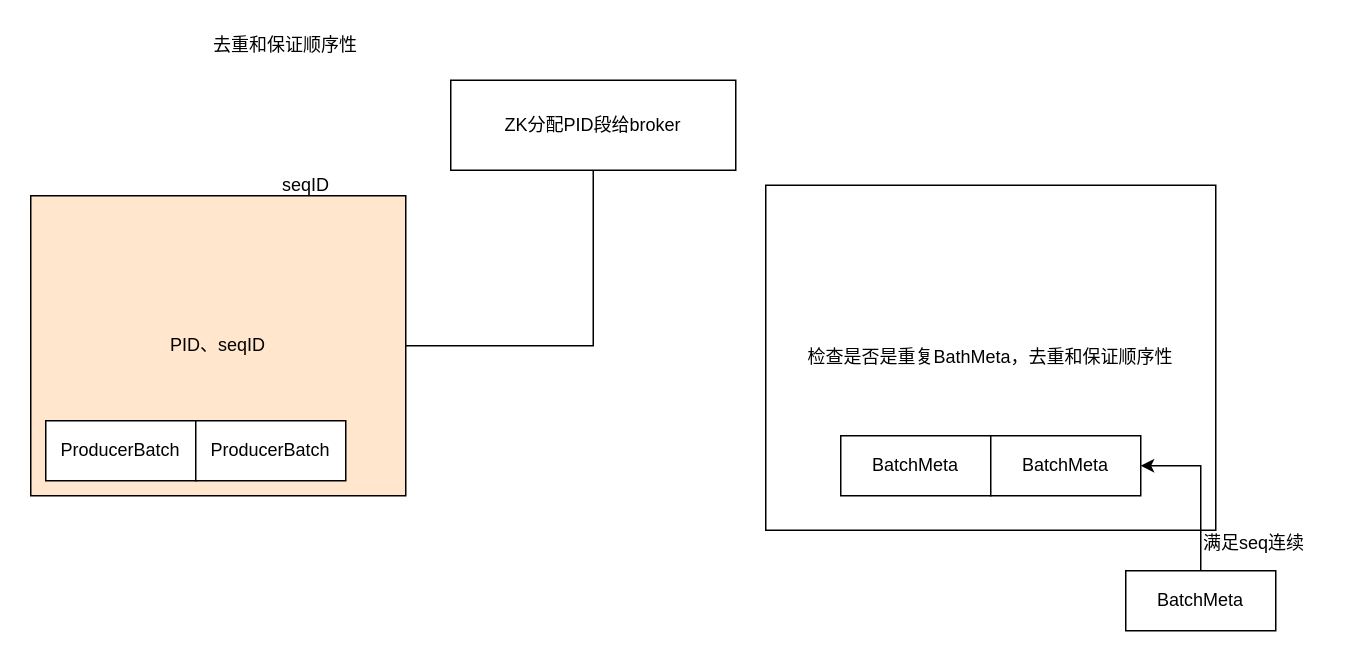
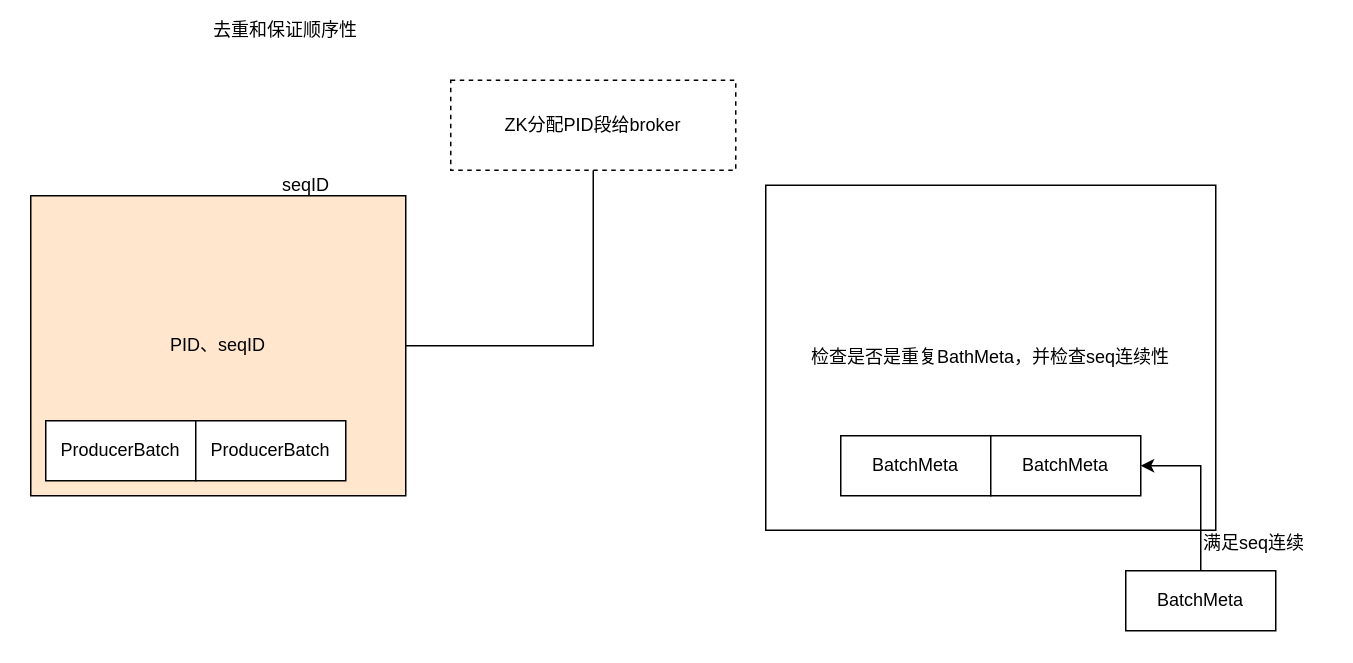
node "去重和保证顺序性": moved (293, 46) -> (293, 31)
node "ZK分配PID段给broker": style solid -> dashed
node "检查是否是重复BathMeta，去重和保证顺序性": label "检查是否是重复BathMeta，去重和保证顺序性" -> "检查是否是重复BathMeta，并检查seq连续性"
